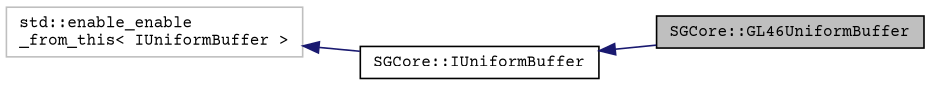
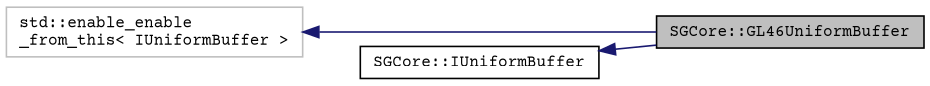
edge "SGCore::IUniformBuffer" -> "std::enable_enable _from_this< IUniformBuffer >": now "SGCore::GL46UniformBuffer" -> "std::enable_enable _from_this< IUniformBuffer >"
